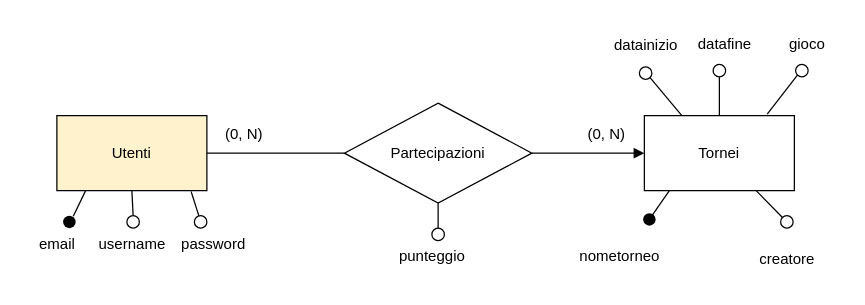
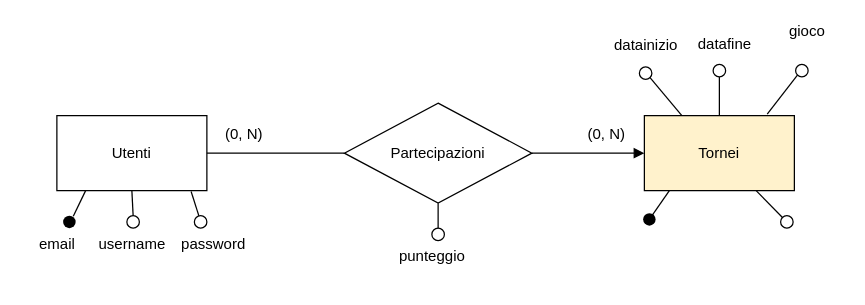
node "gioco": moved (807, 44) -> (807, 32)
node "Utenti": fillcolor #fff2cc -> #ffffff
node "Tornei": fillcolor #ffffff -> #fff2cc
node "nometorneo": removed
node "creatore": removed
